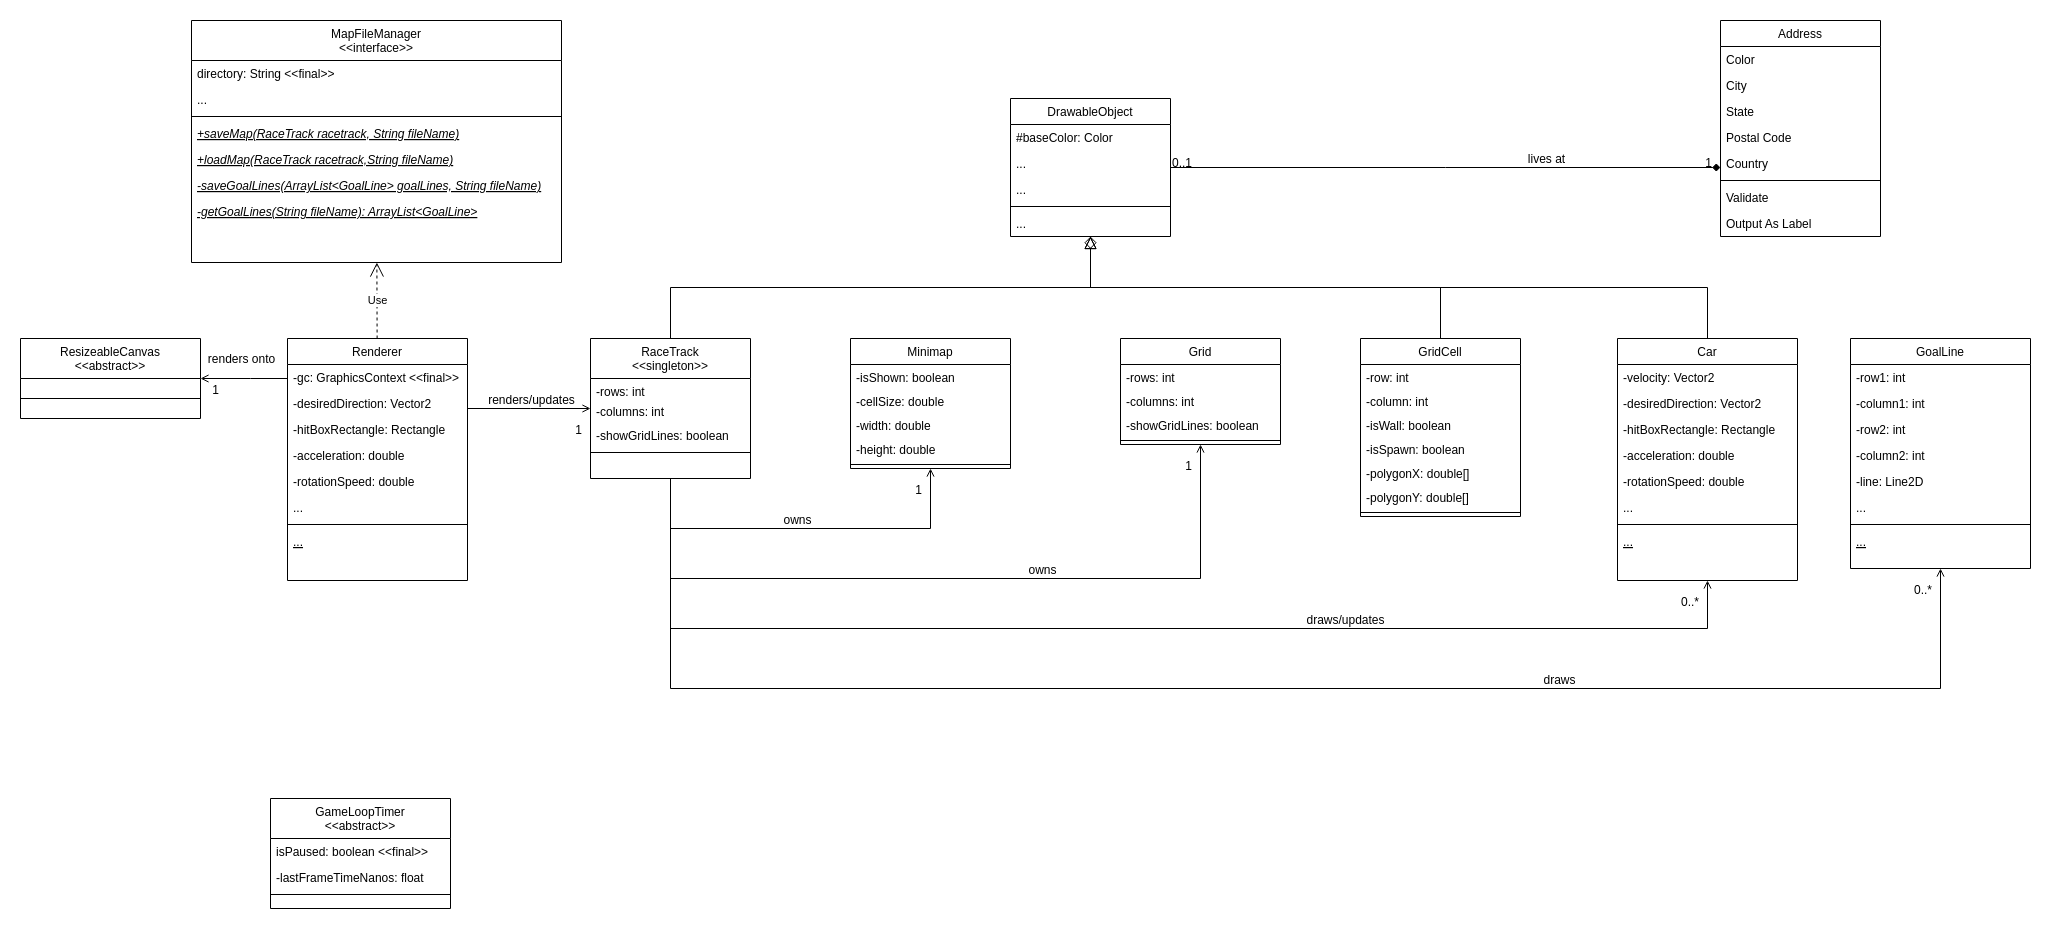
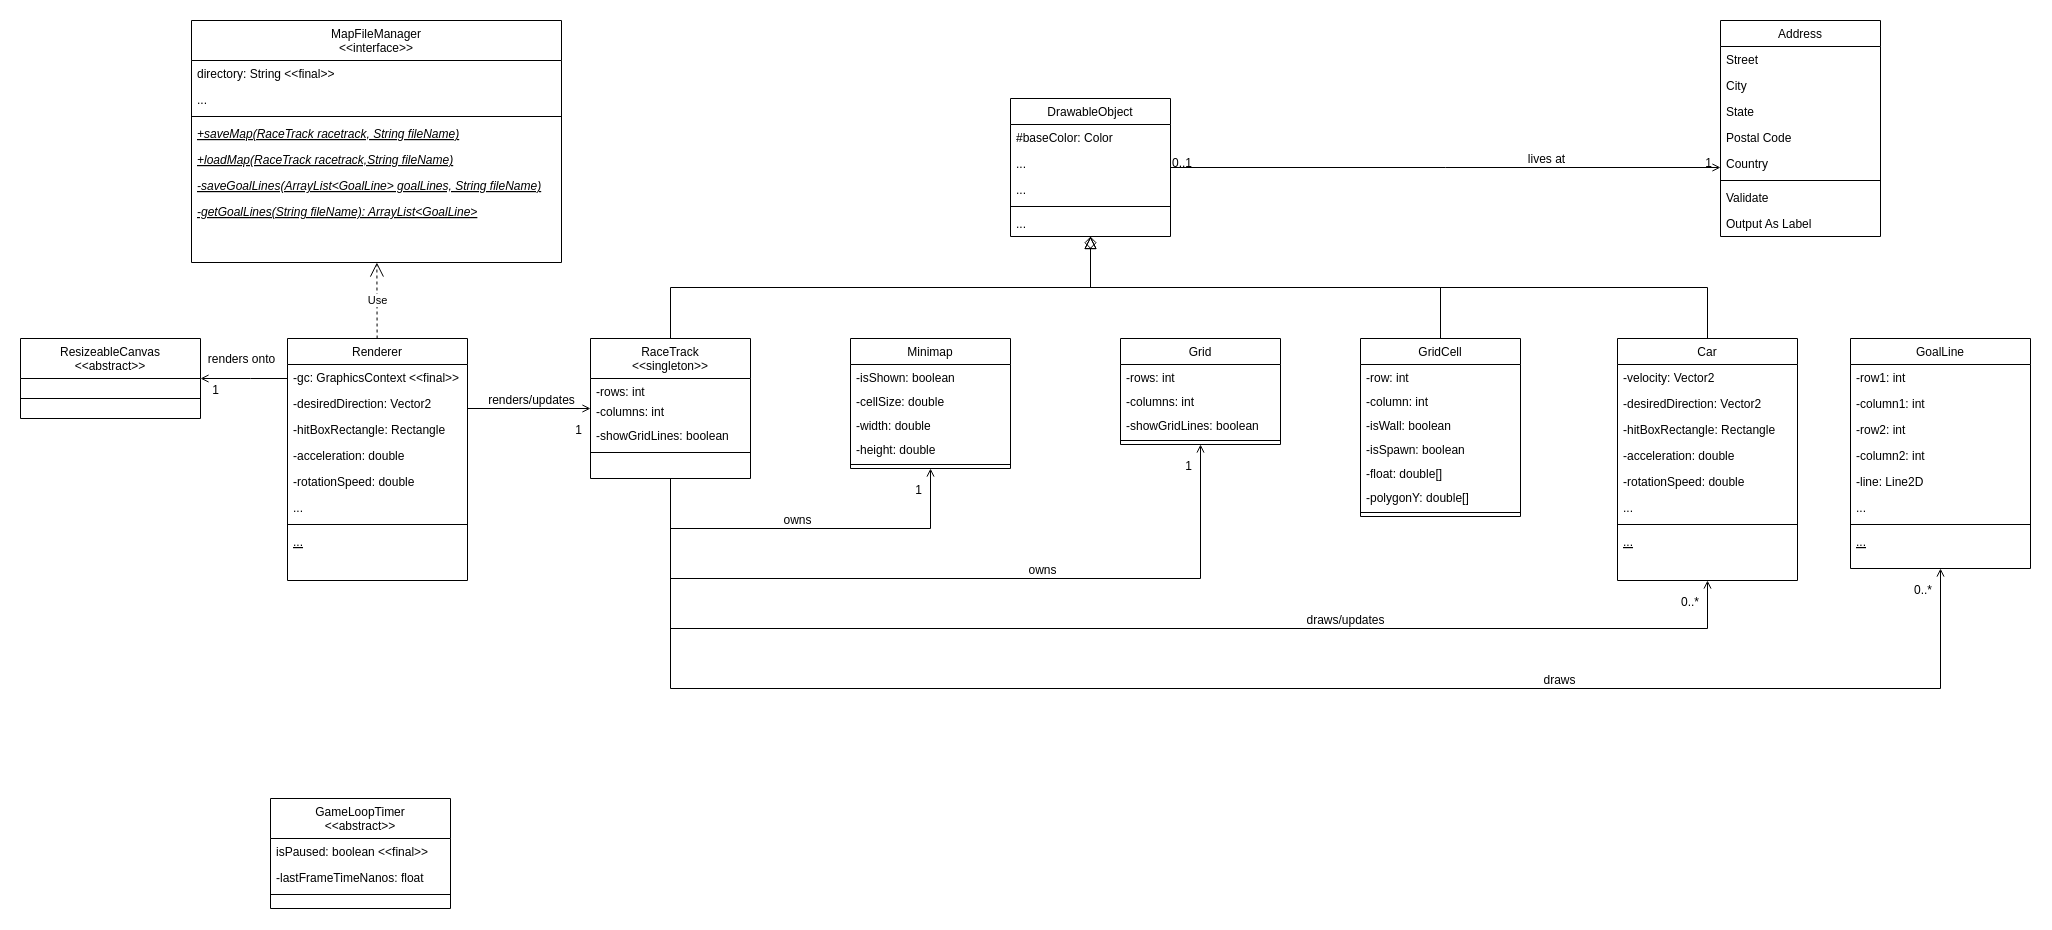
node "Color": label "Color" -> "Street"
edge "DrawableObject" -> "Address": arrowhead diamond -> open
node "-polygonX: double[]": label "-polygonX: double[]" -> "-float: double[]"
